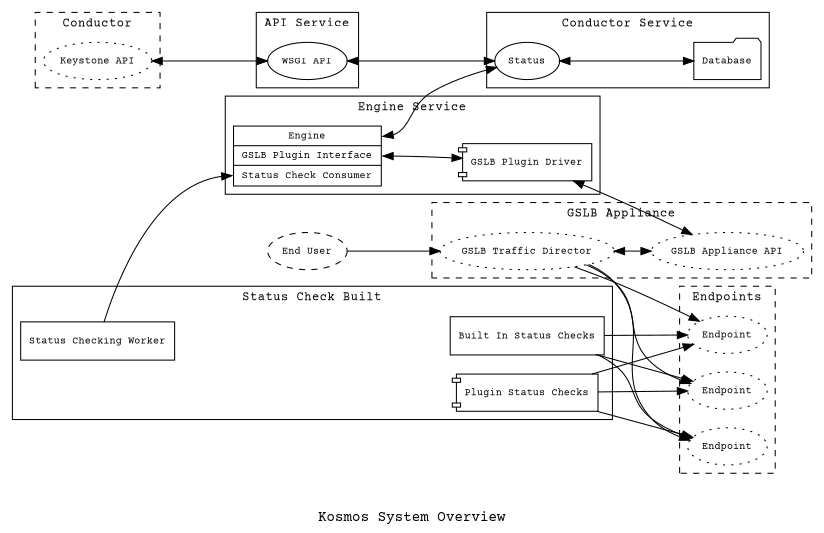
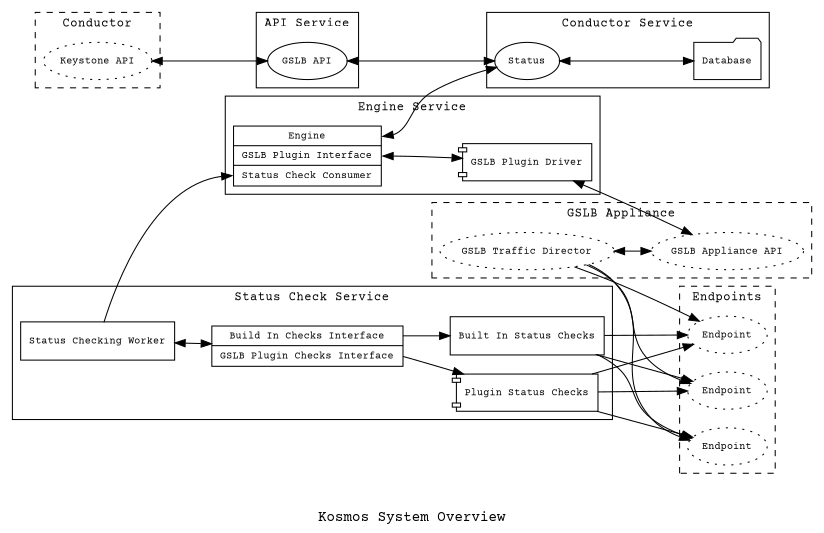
node "WSGI API": label "WSGI API" -> "GSLB API"
node "End User": removed
cluster "Status Check Built": label "Status Check Built" -> "Status Check Service"
node "Build In Checks Interface": added
